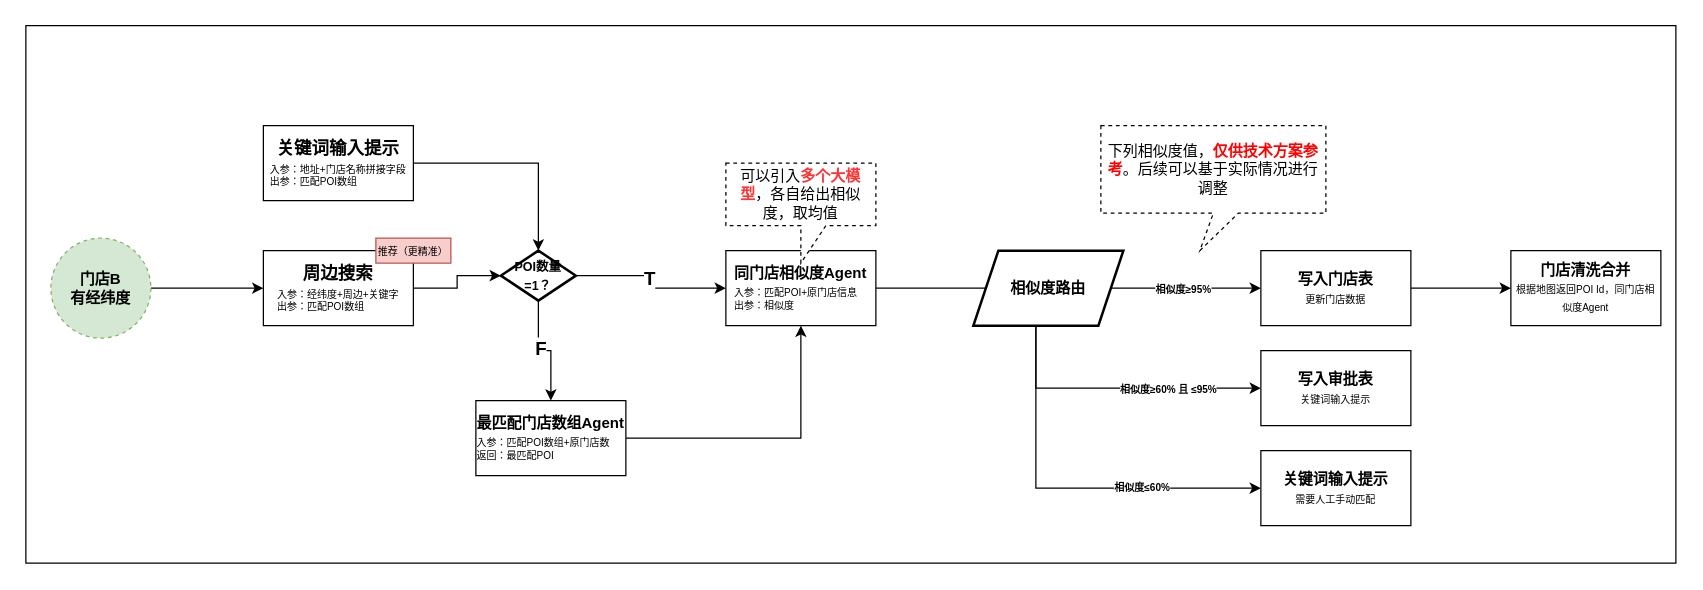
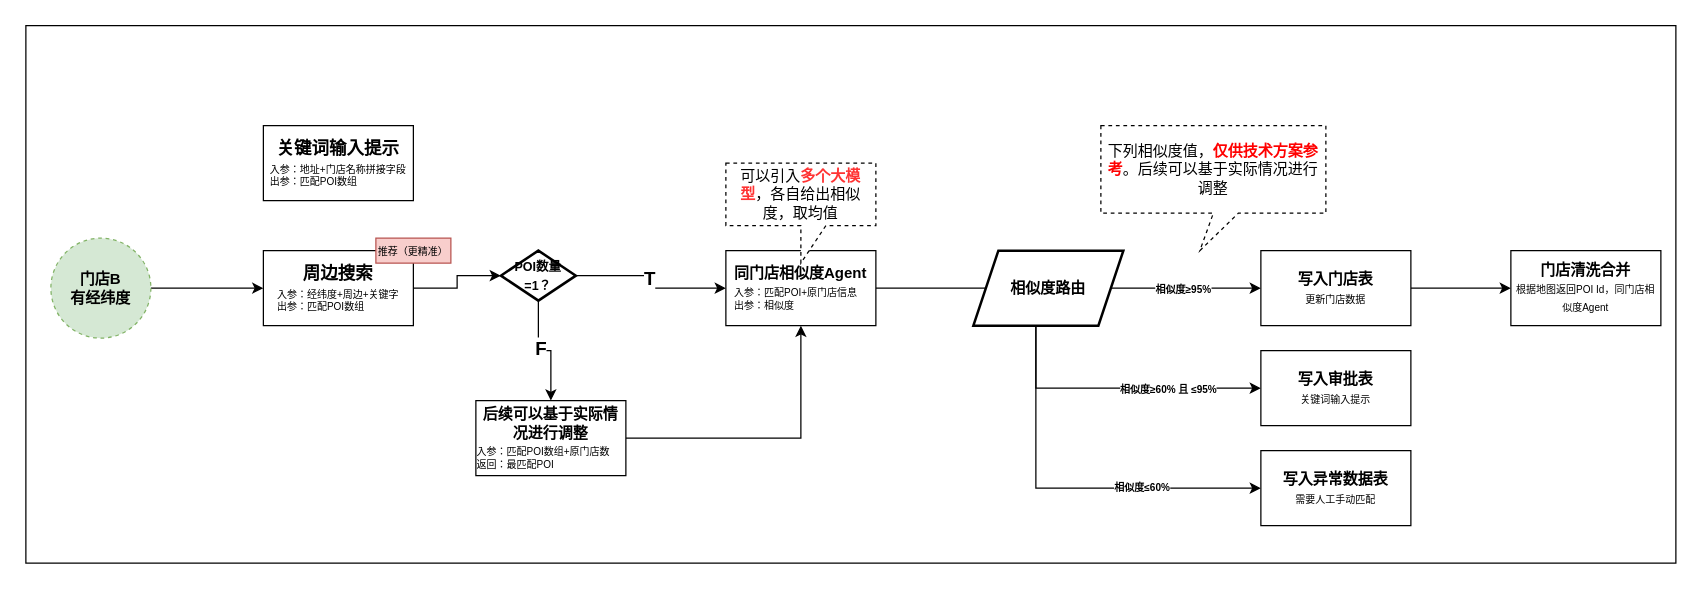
edge "关键词输入提示 入参：地址+门店名称拼接字段 出参：匹配POI数组" -> "POI数量=1？": removed
node "最匹配门店数组Agent 入参：匹配POI数组+原门店数 返回：最匹配POI": label "最匹配门店数组Agent 入参：匹配POI数组+原门店数 返回：最匹配POI" -> "后续可以基于实际情况进行调整 入参：匹配POI数组+原门店数 返回：最匹配POI"
node "关键词输入提示 需要人工手动匹配": label "关键词输入提示 需要人工手动匹配" -> "写入异常数据表 需要人工手动匹配"
